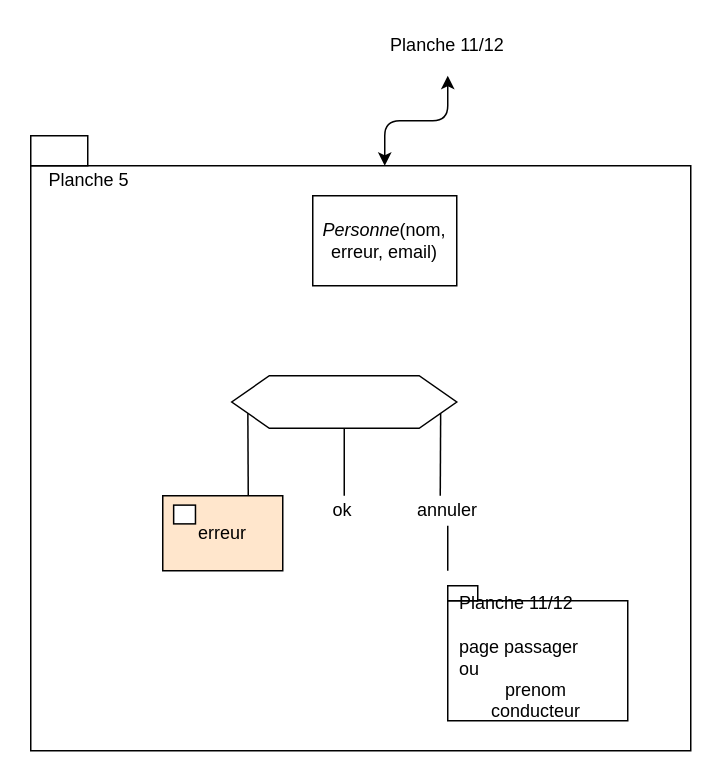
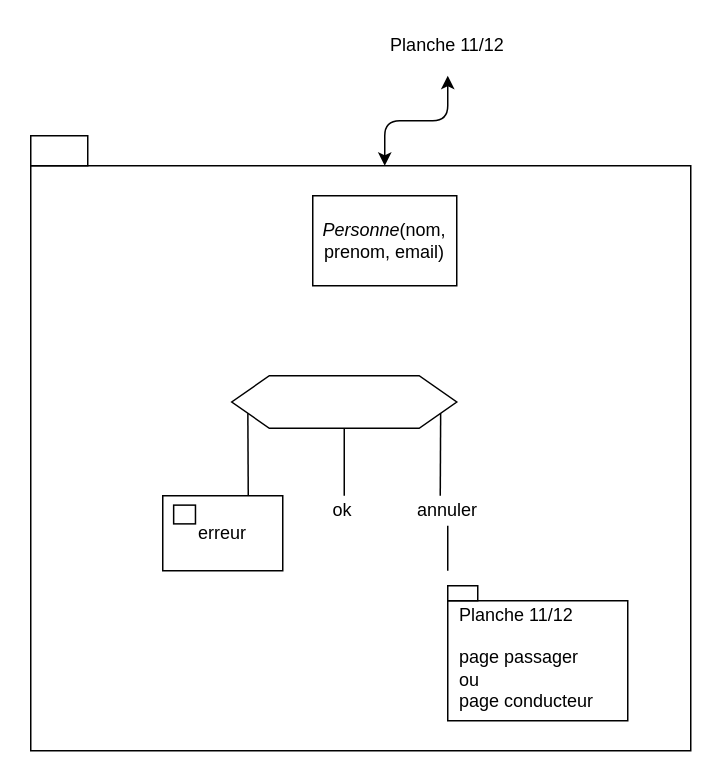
node "Planche 5": removed
node "Personne(nom, erreur, email)": label "Personne(nom, erreur, email)" -> "Personne(nom, prenom, email)"
node "erreur": fillcolor #ffe6cc -> #ffffff
node "Planche 11/12 page passager ou prenom conducteur": label "Planche 11/12 page passager ou prenom conducteur" -> "Planche 11/12 page passager ou page conducteur"
